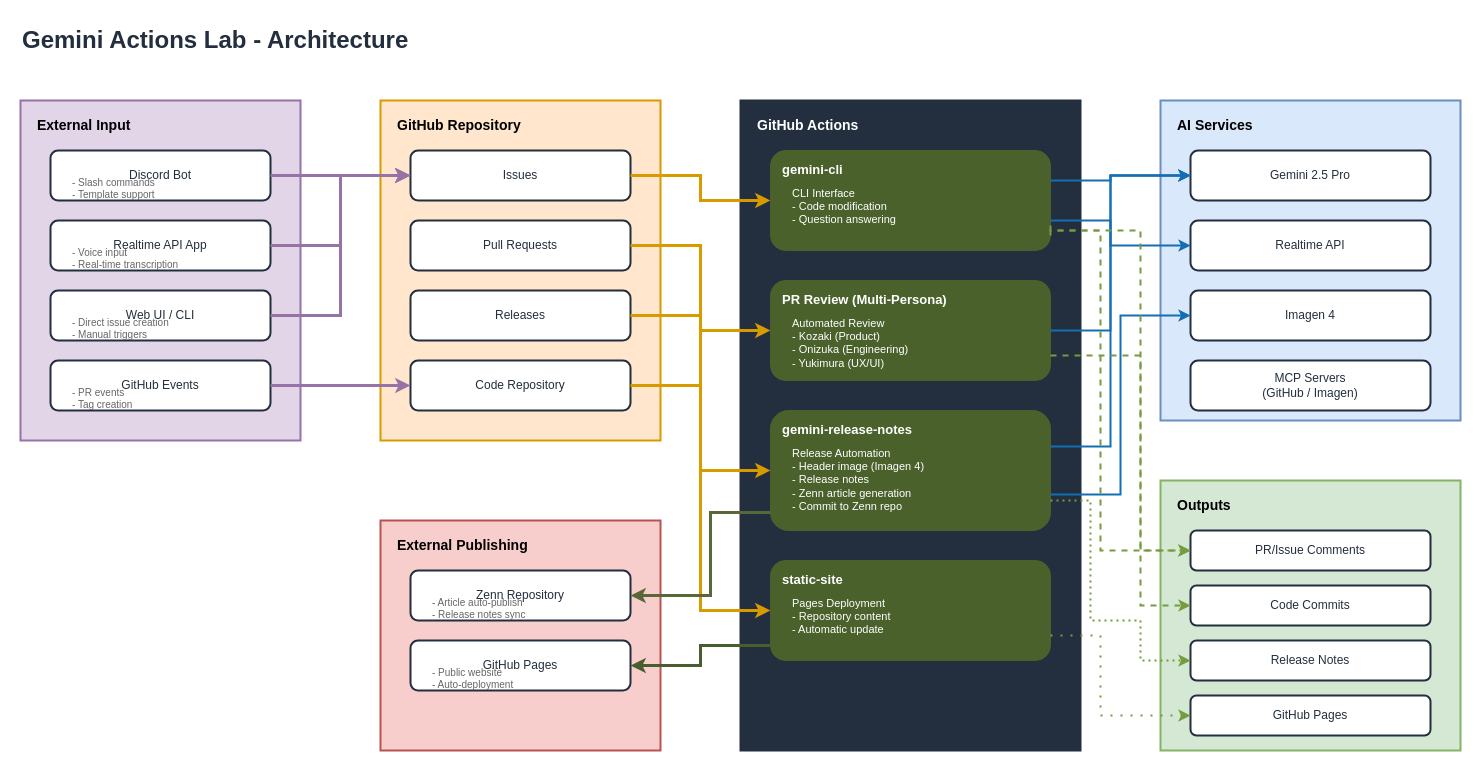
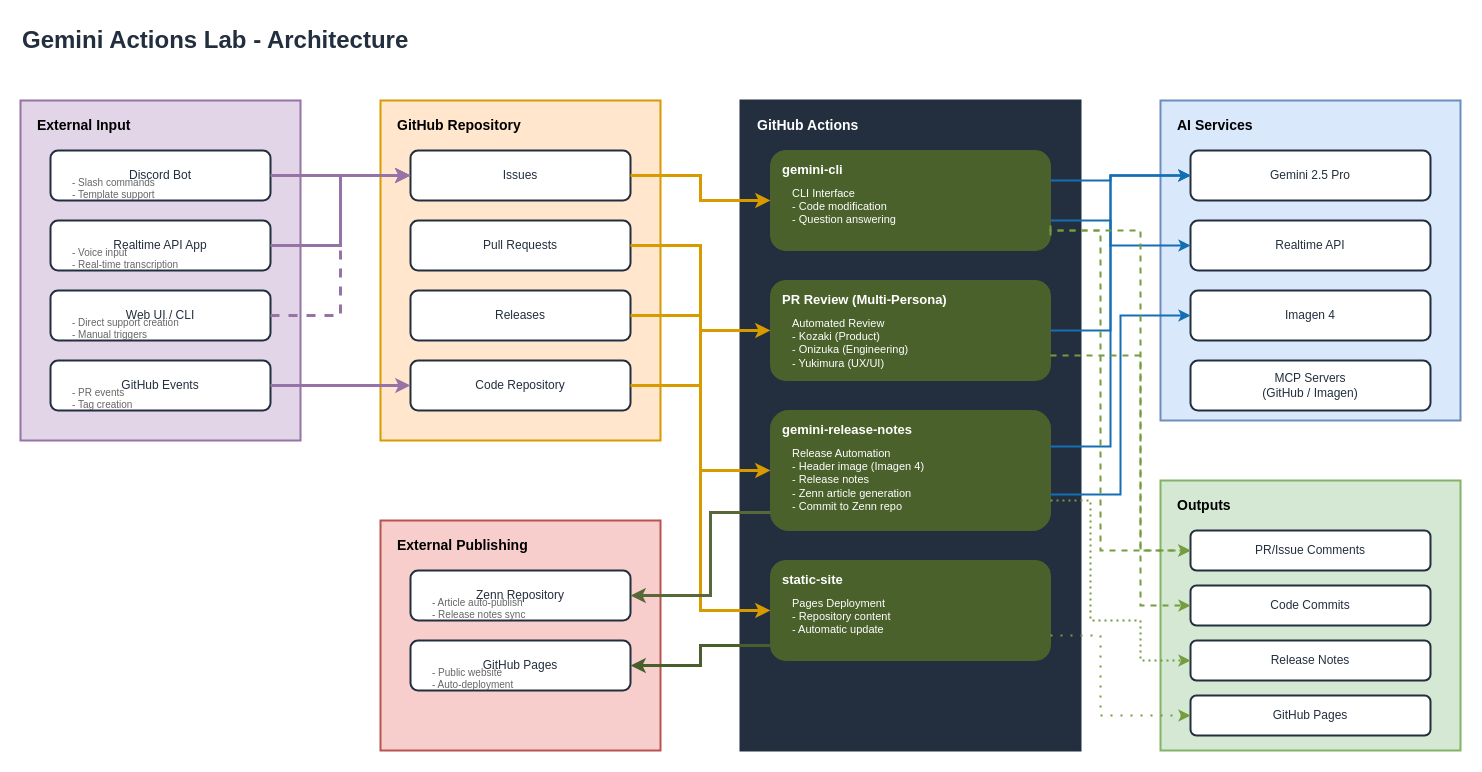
edge "Web UI / CLI" -> "Issues": style solid -> dashed
node "- Direct issue creation - Manual triggers": label "- Direct issue creation - Manual triggers" -> "- Direct support creation - Manual triggers"
